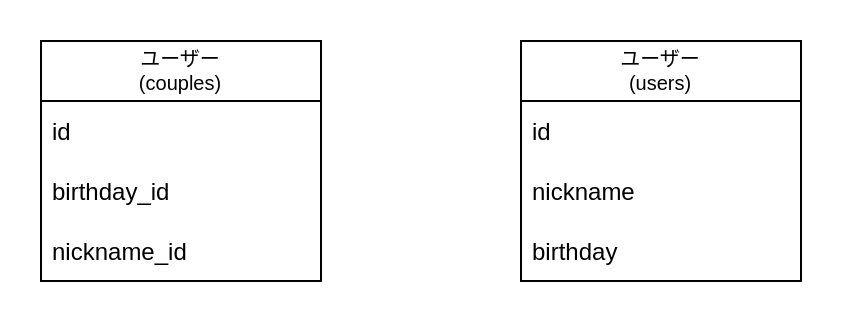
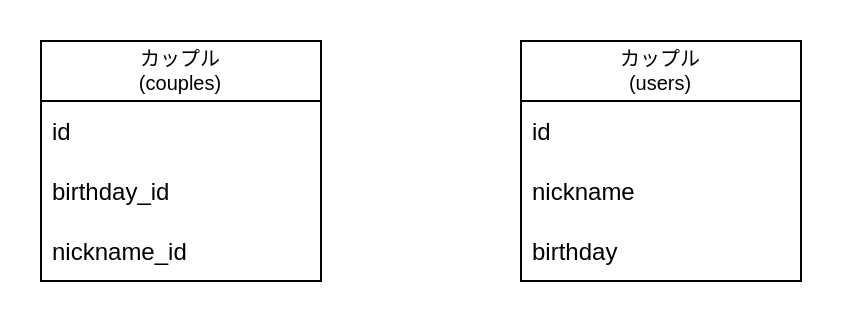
node "ユーザー (couples)": label "ユーザー (couples)" -> "カップル (couples)"
node "ユーザー (users)": label "ユーザー (users)" -> "カップル (users)"
